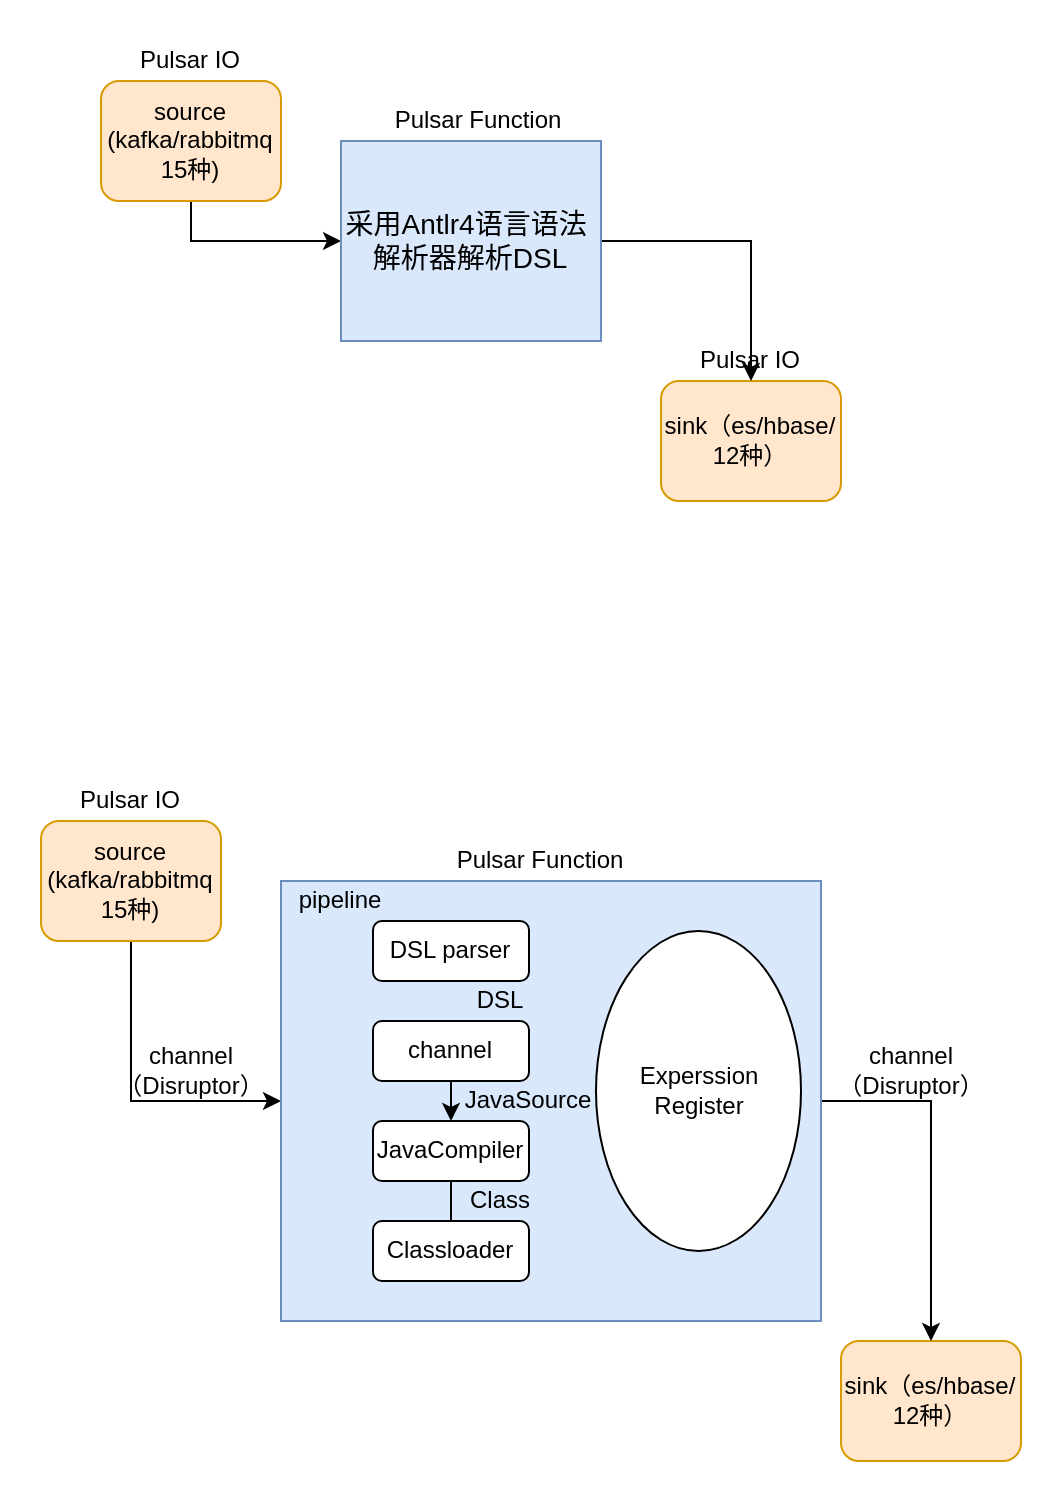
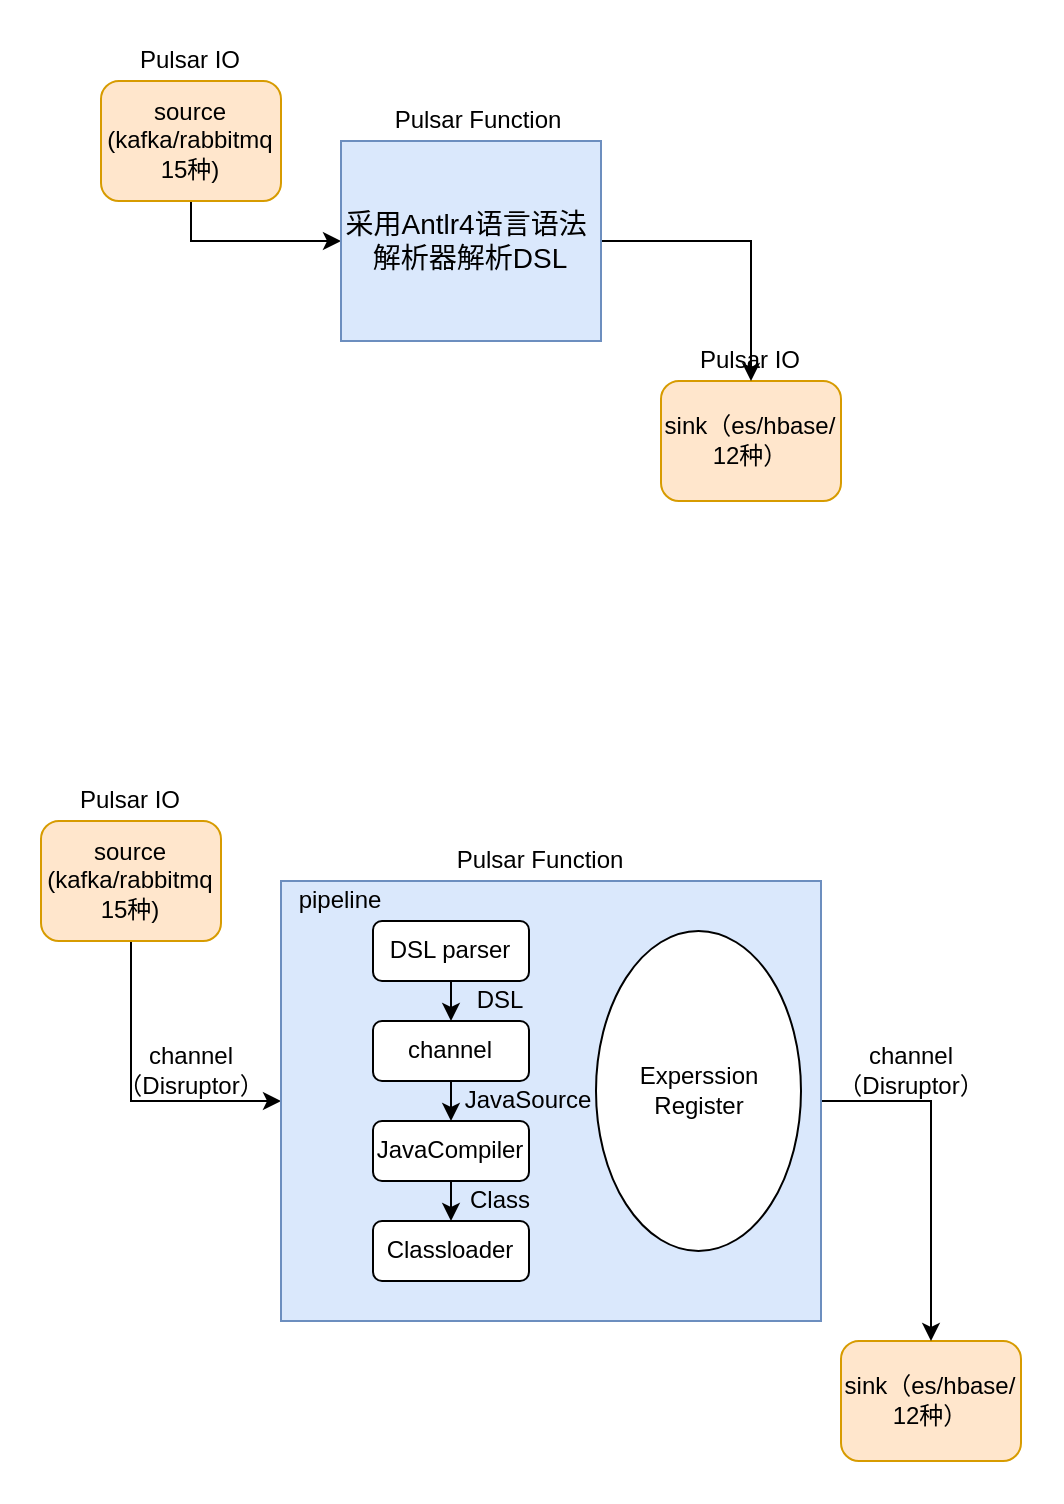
edge "DSL parser" -> "channel": added
edge "JavaCompiler" -- "Classloader": arrowhead none -> classic
